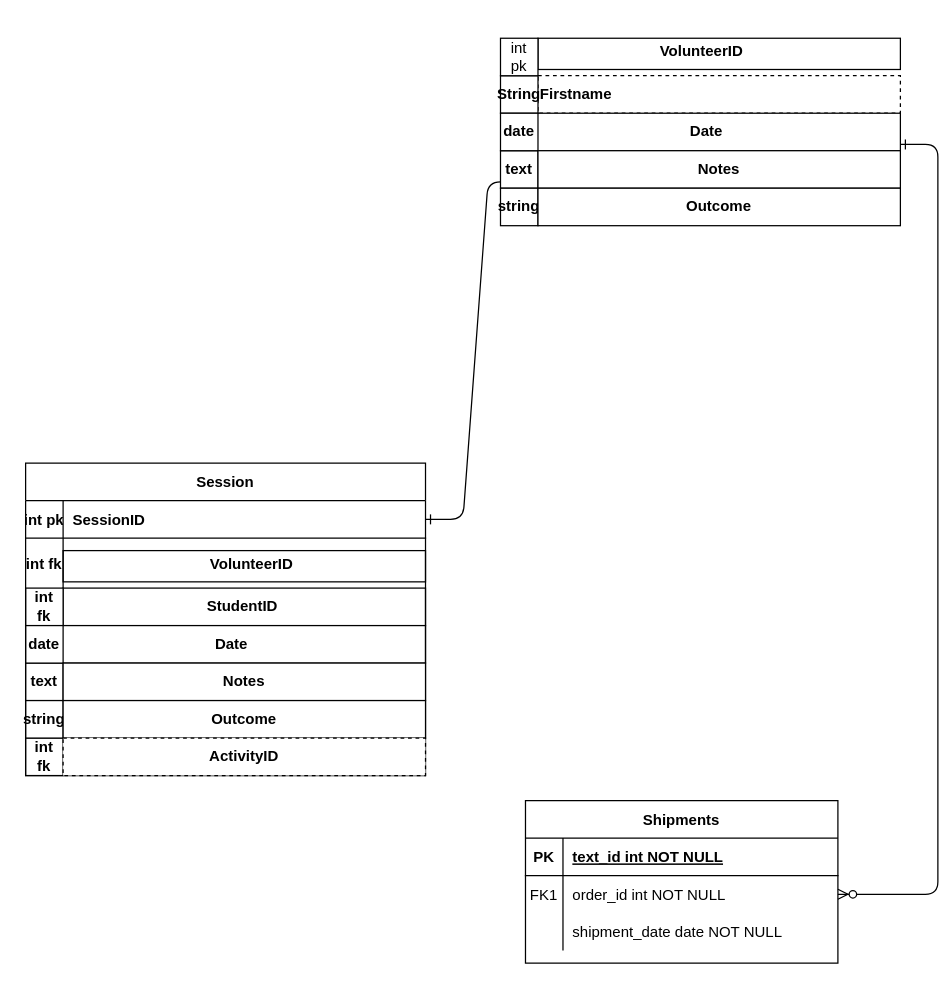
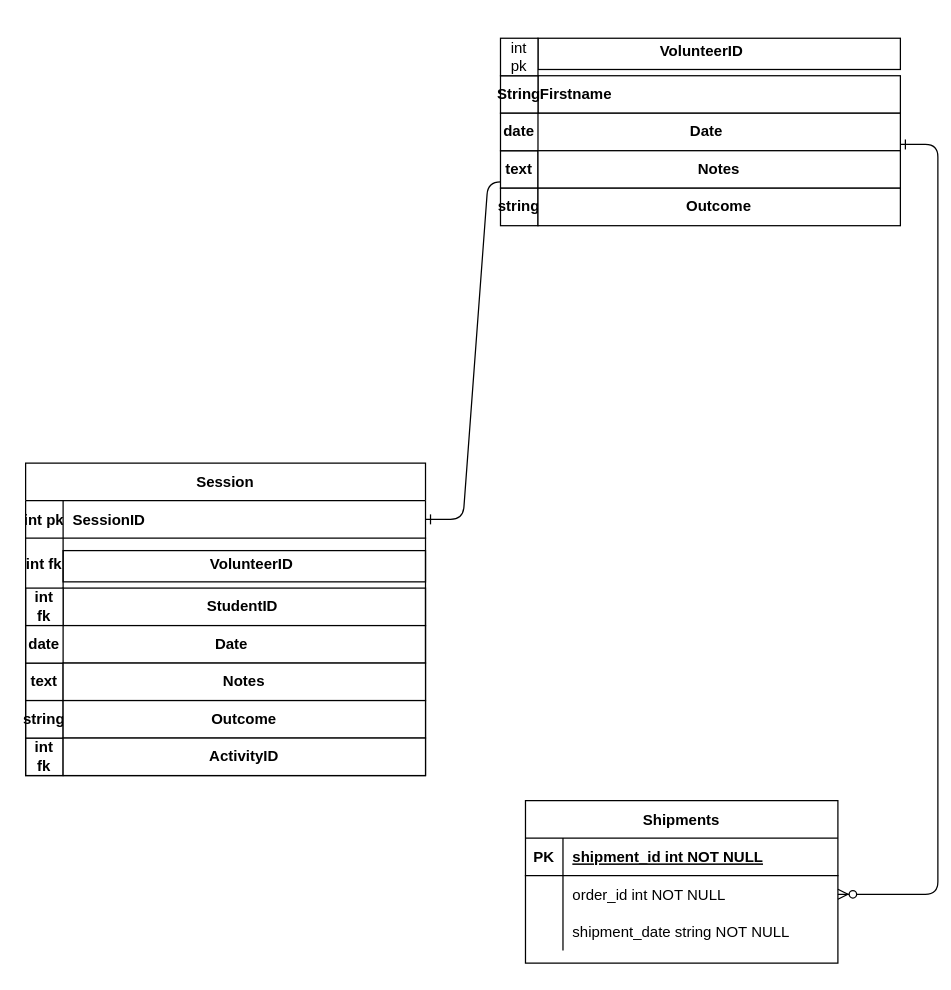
node "Firstname": style dashed -> solid
node "ActivityID": style dashed -> solid
node "text_id int NOT NULL": label "text_id int NOT NULL" -> "shipment_id int NOT NULL"
node "FK1": removed
node "shipment_date date NOT NULL": label "shipment_date date NOT NULL" -> "shipment_date string NOT NULL"
